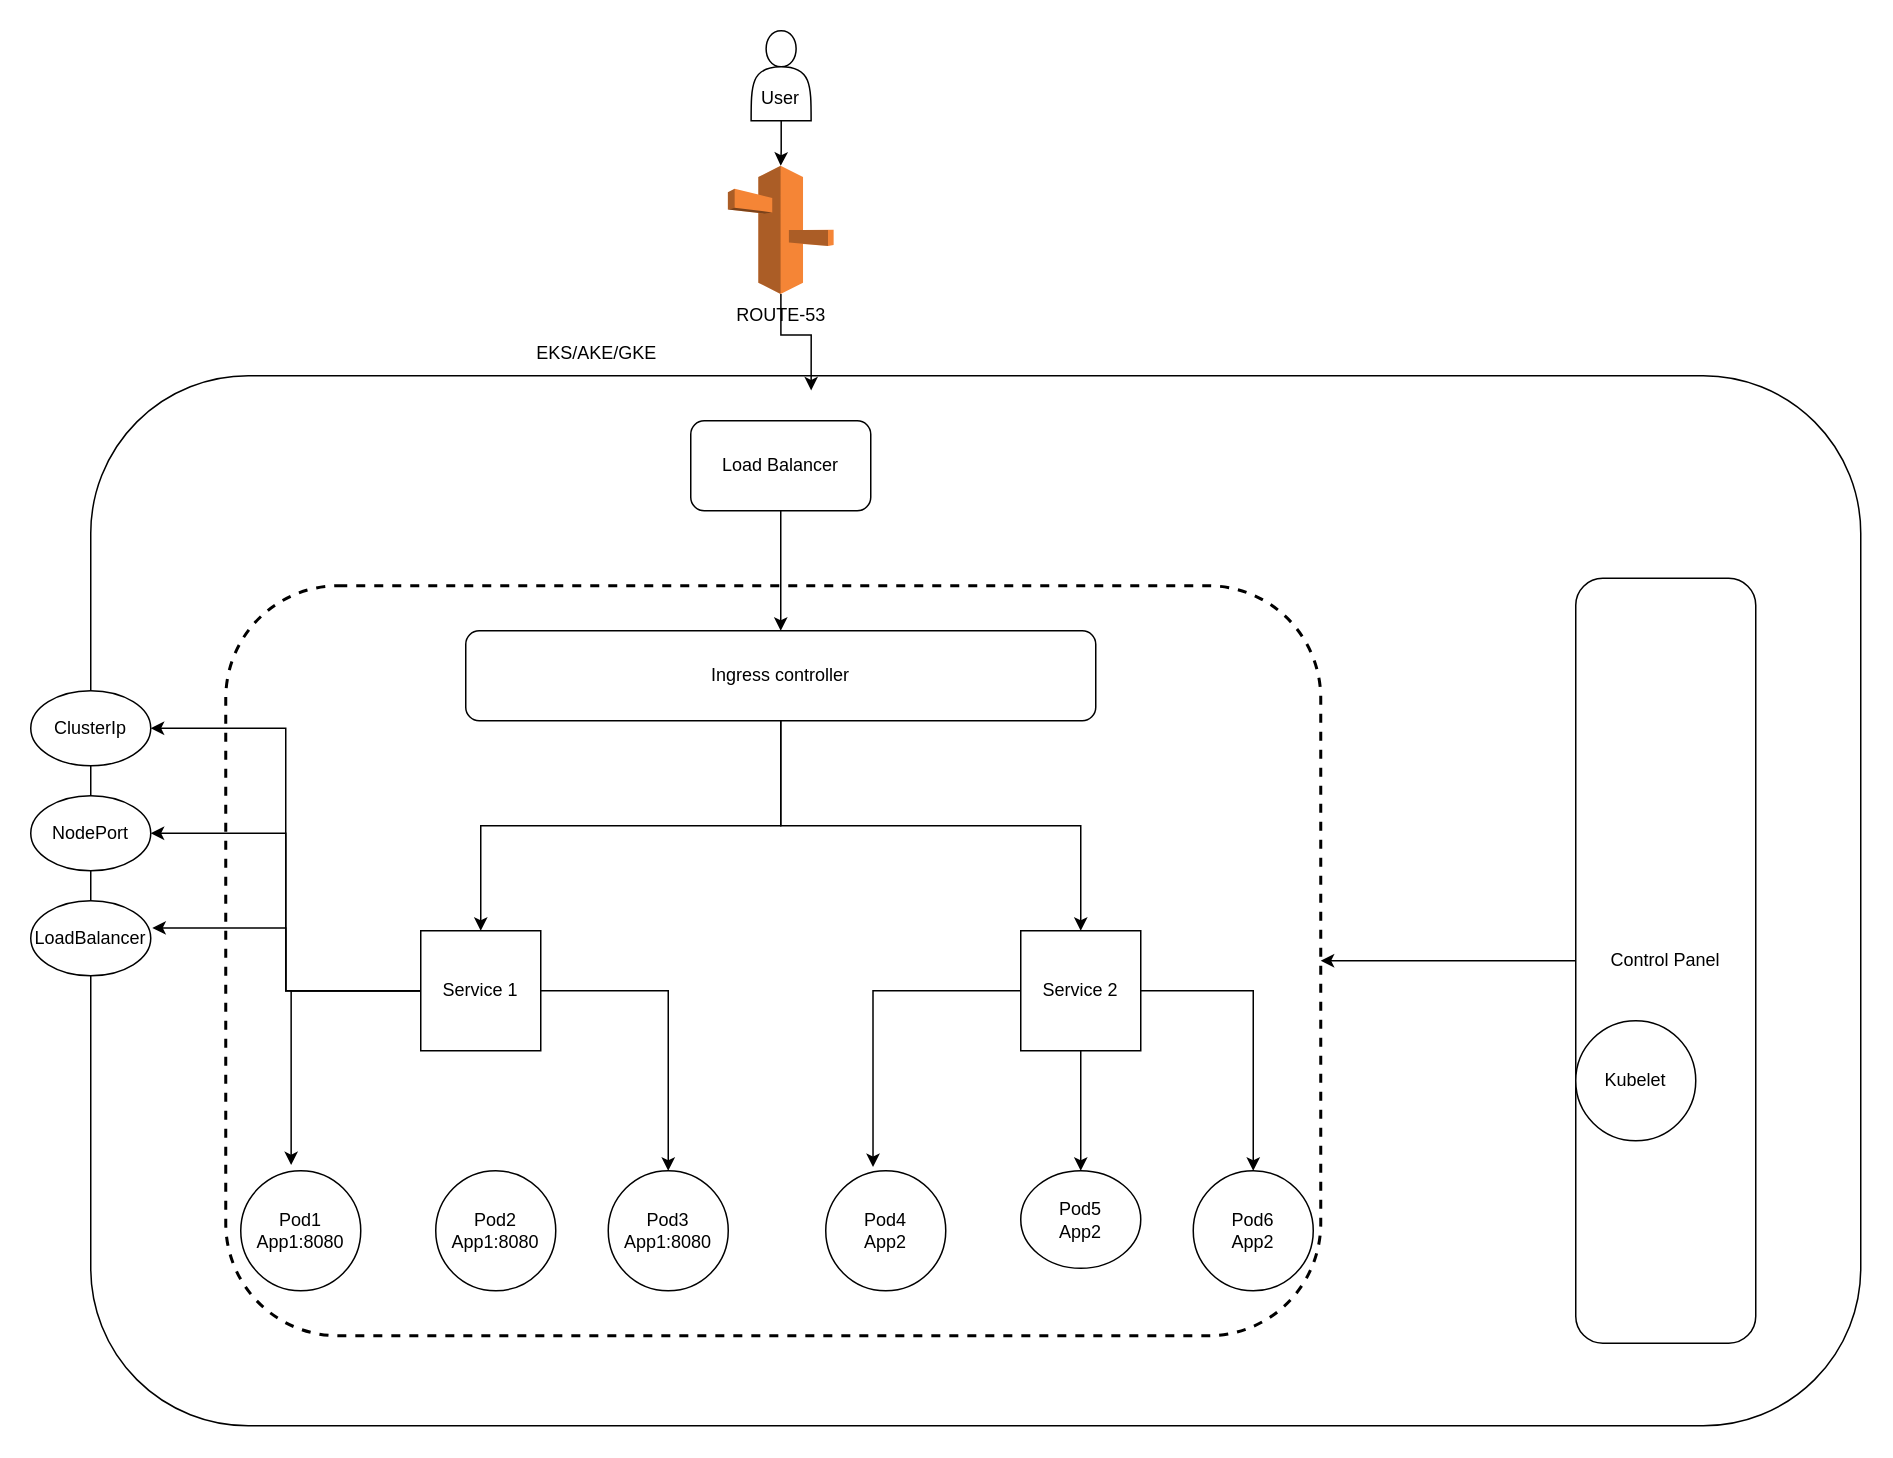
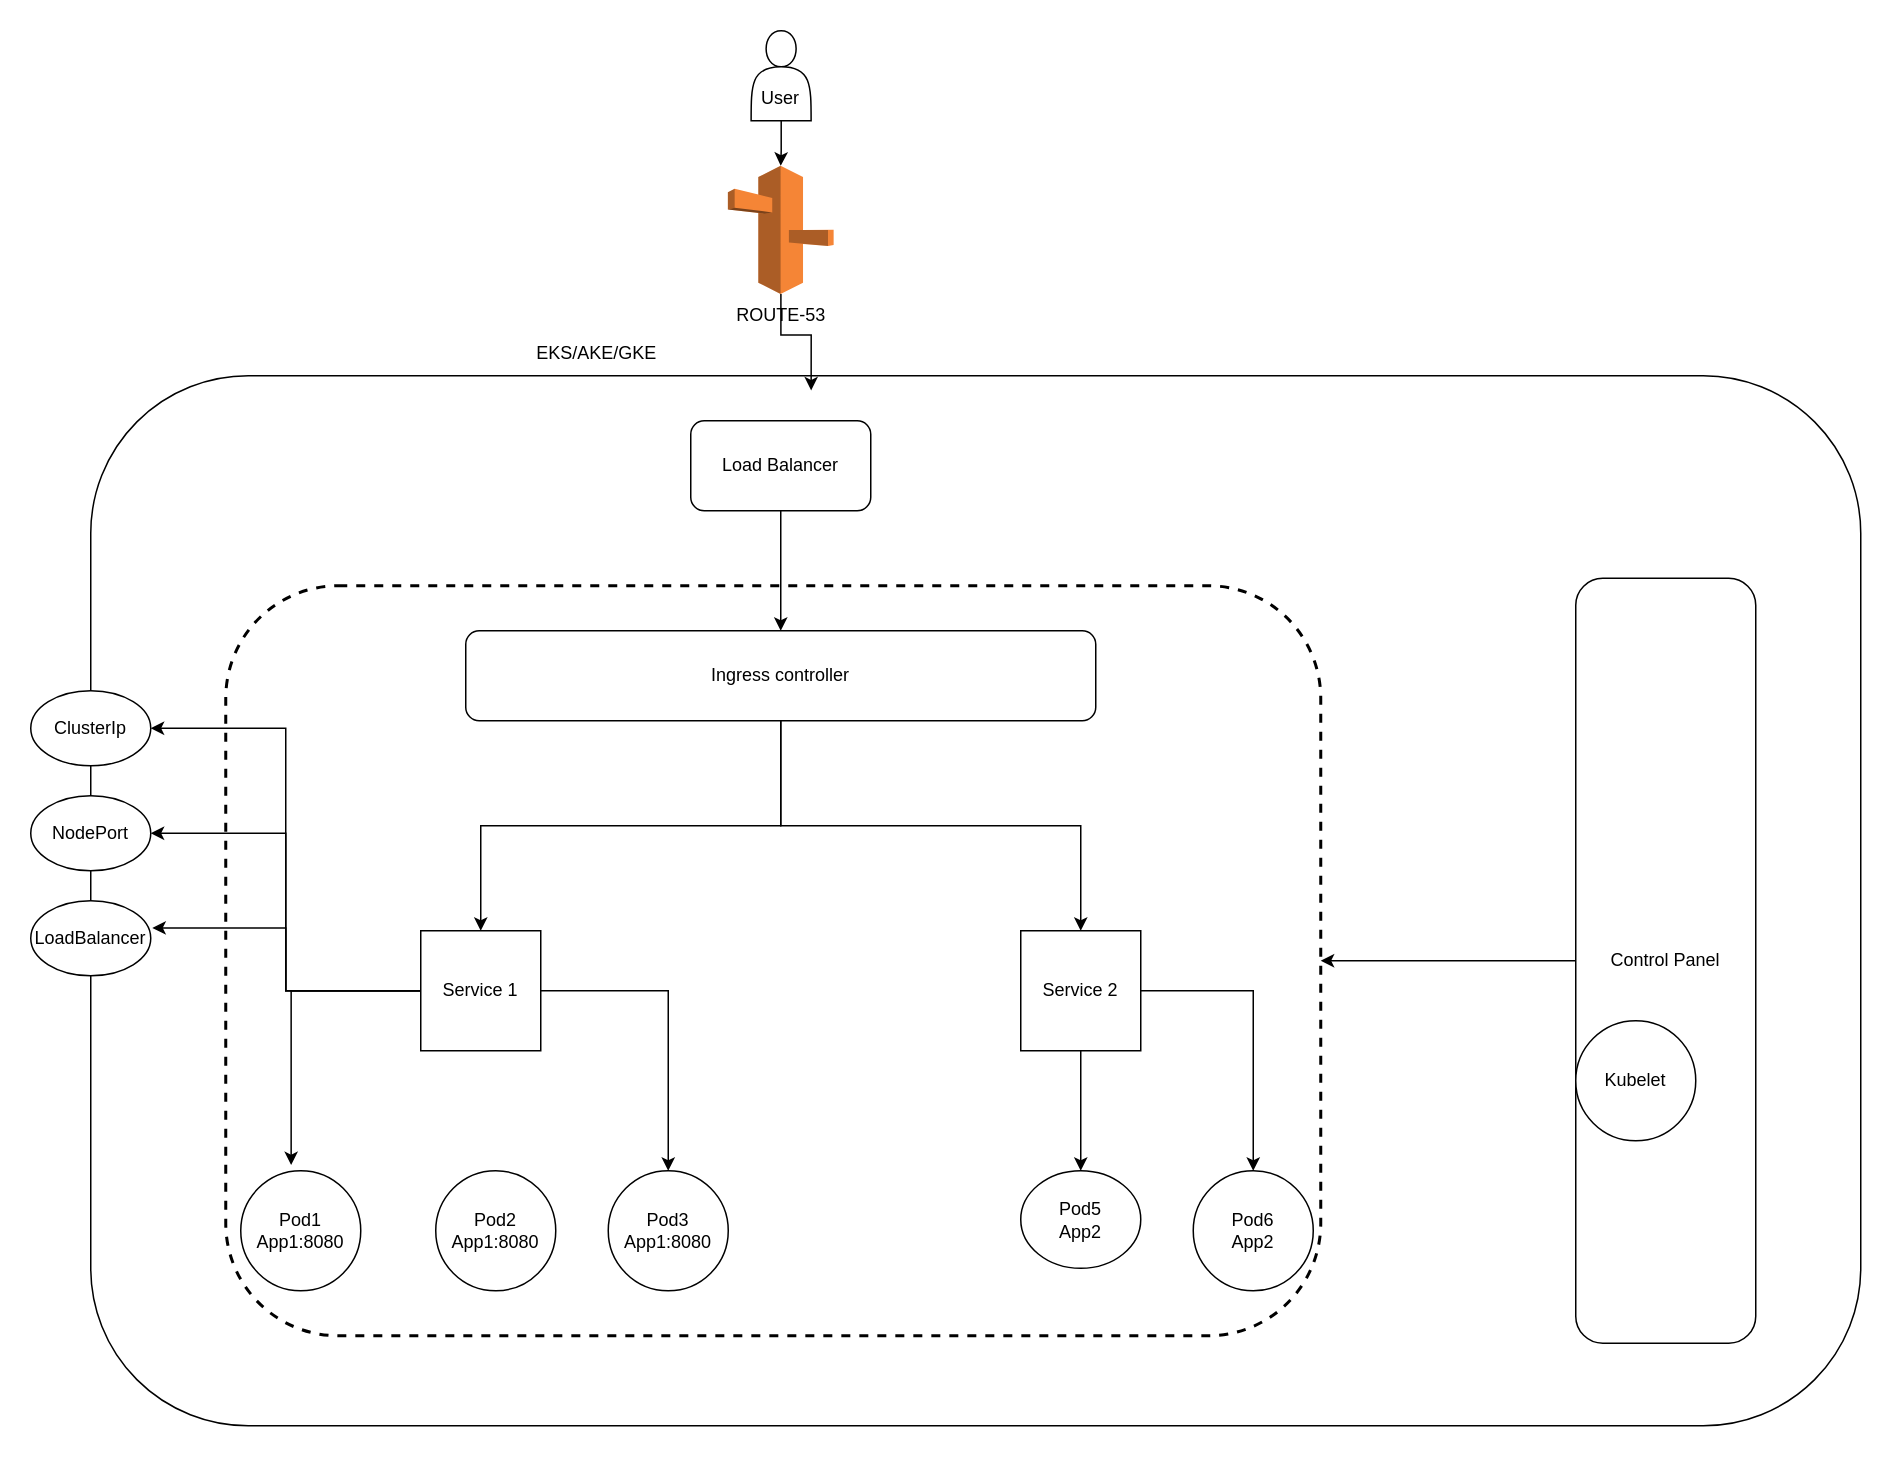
edge "Service 2" -> "Pod4 App2": removed
node "Pod4 App2": removed
